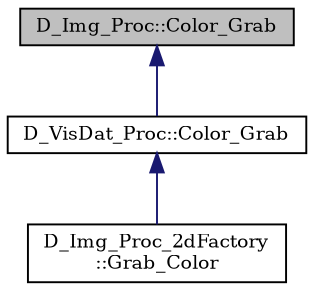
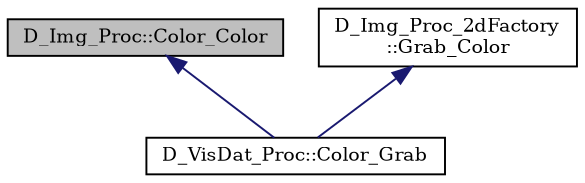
node "D_Img_Proc::Color_Grab": label "D_Img_Proc::Color_Grab" -> "D_Img_Proc::Color_Color"
edge "D_Img_Proc_2dFactory ::Grab_Color" -> "D_VisDat_Proc::Color_Grab": reversed
